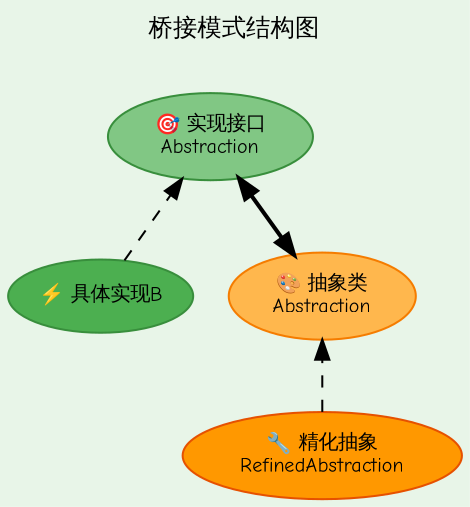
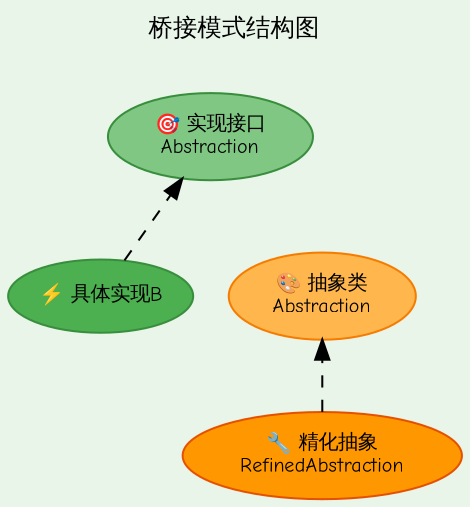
edge "🎯 实现接口 Abstraction" -- "🎨 抽象类 Abstraction": removed
